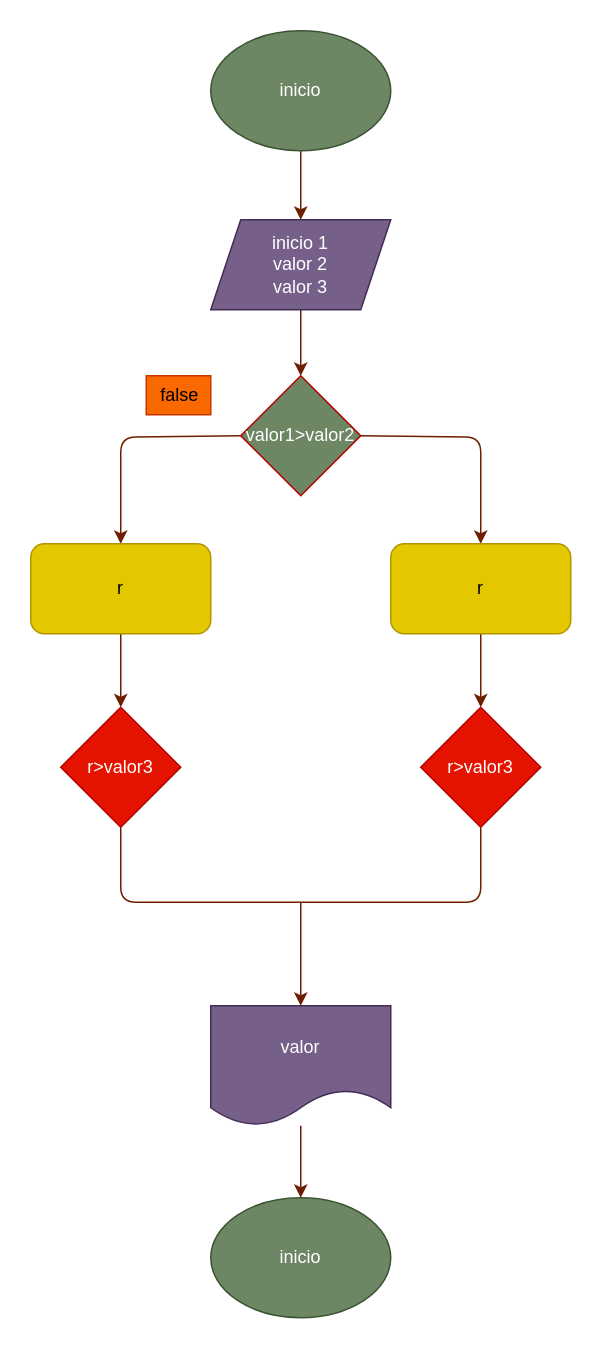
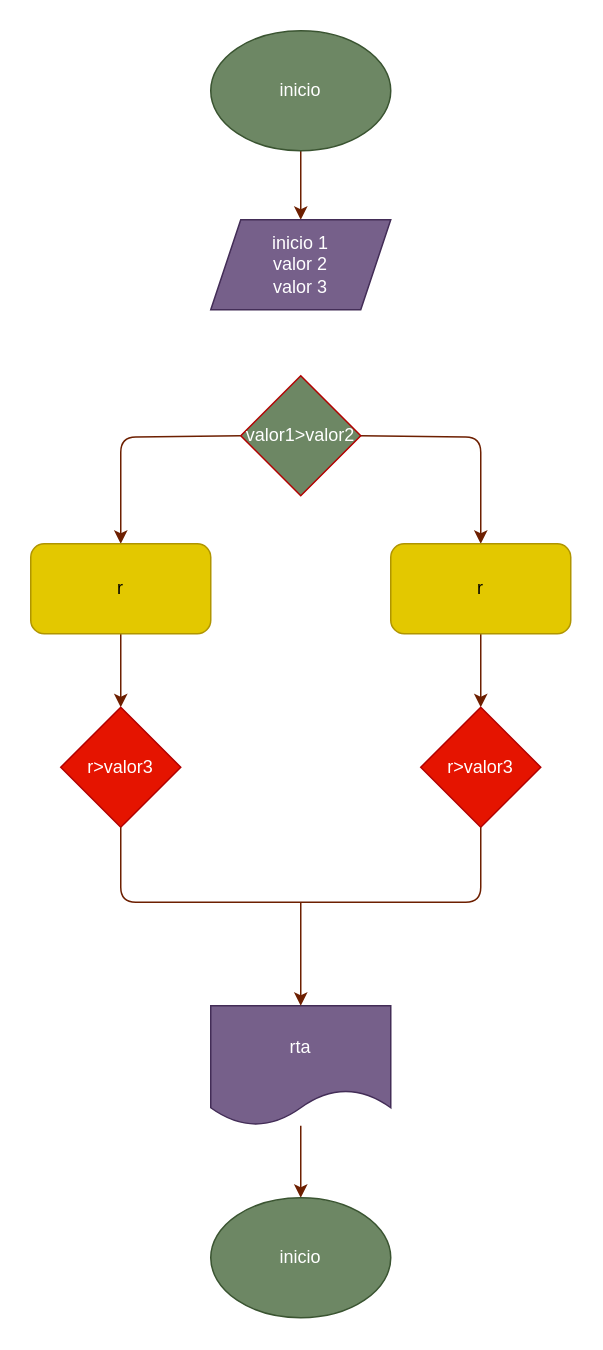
edge "inicio 1 valor 2 valor 3" -> "valor1>valor2": removed
node "false": removed
node "valor": label "valor" -> "rta"
